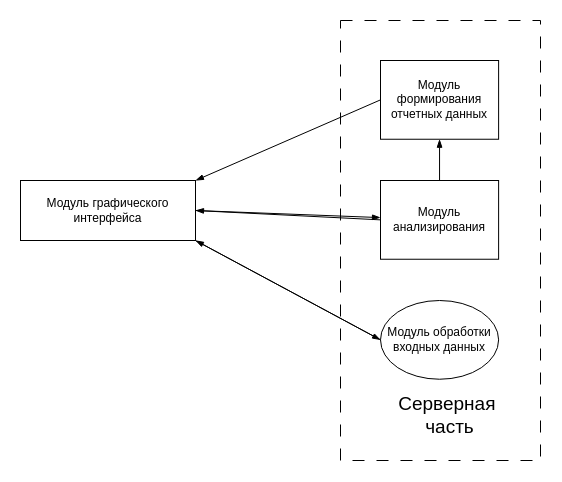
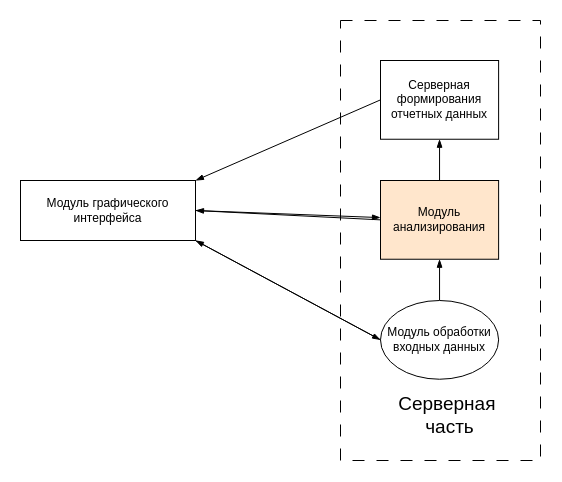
node "Модуль формирования отчетных данных": label "Модуль формирования отчетных данных" -> "Серверная формирования отчетных данных"
node "Модуль анализирования": fillcolor #ffffff -> #ffe6cc
edge "Модуль обработки входных данных" -> "Модуль анализирования": added
